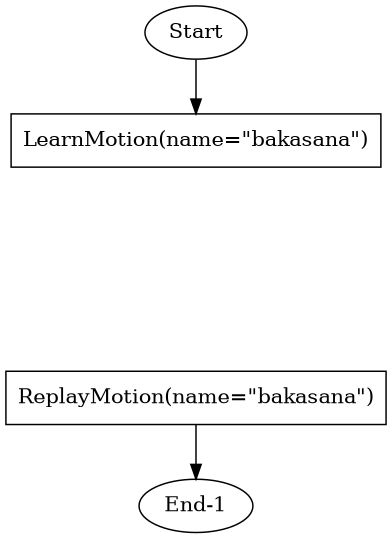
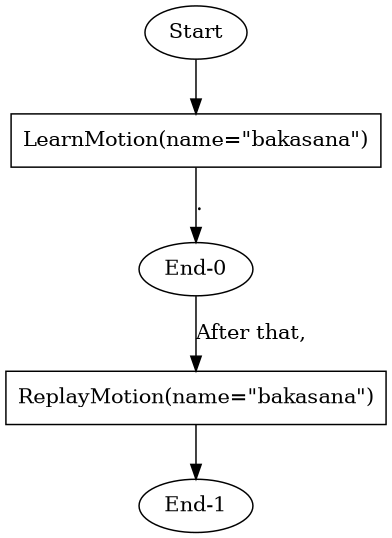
node "End-0": added
